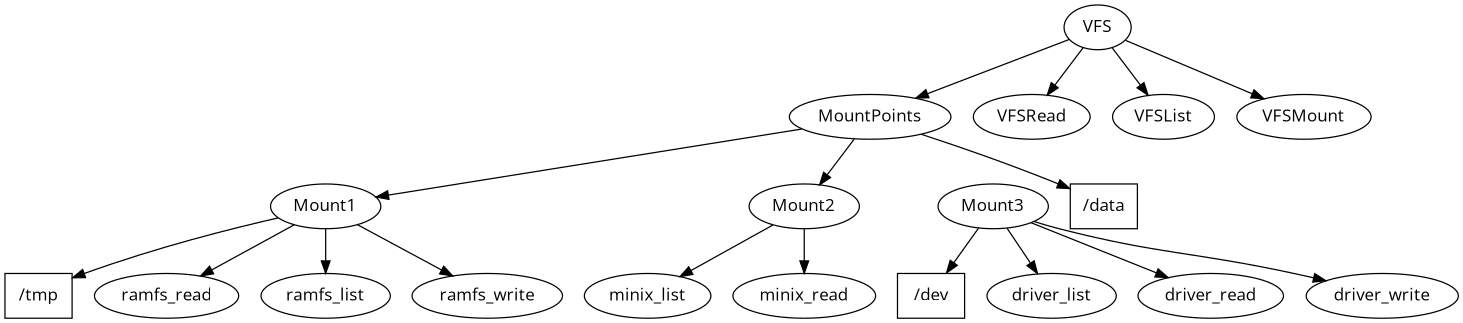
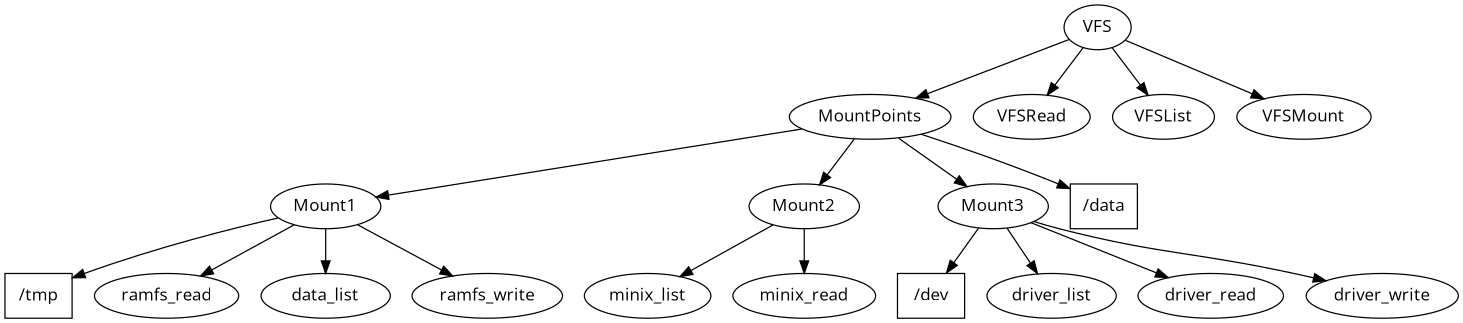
edge "MountPoints" -> "Mount3": added
node "ramfs_list": label "ramfs_list" -> "data_list"
